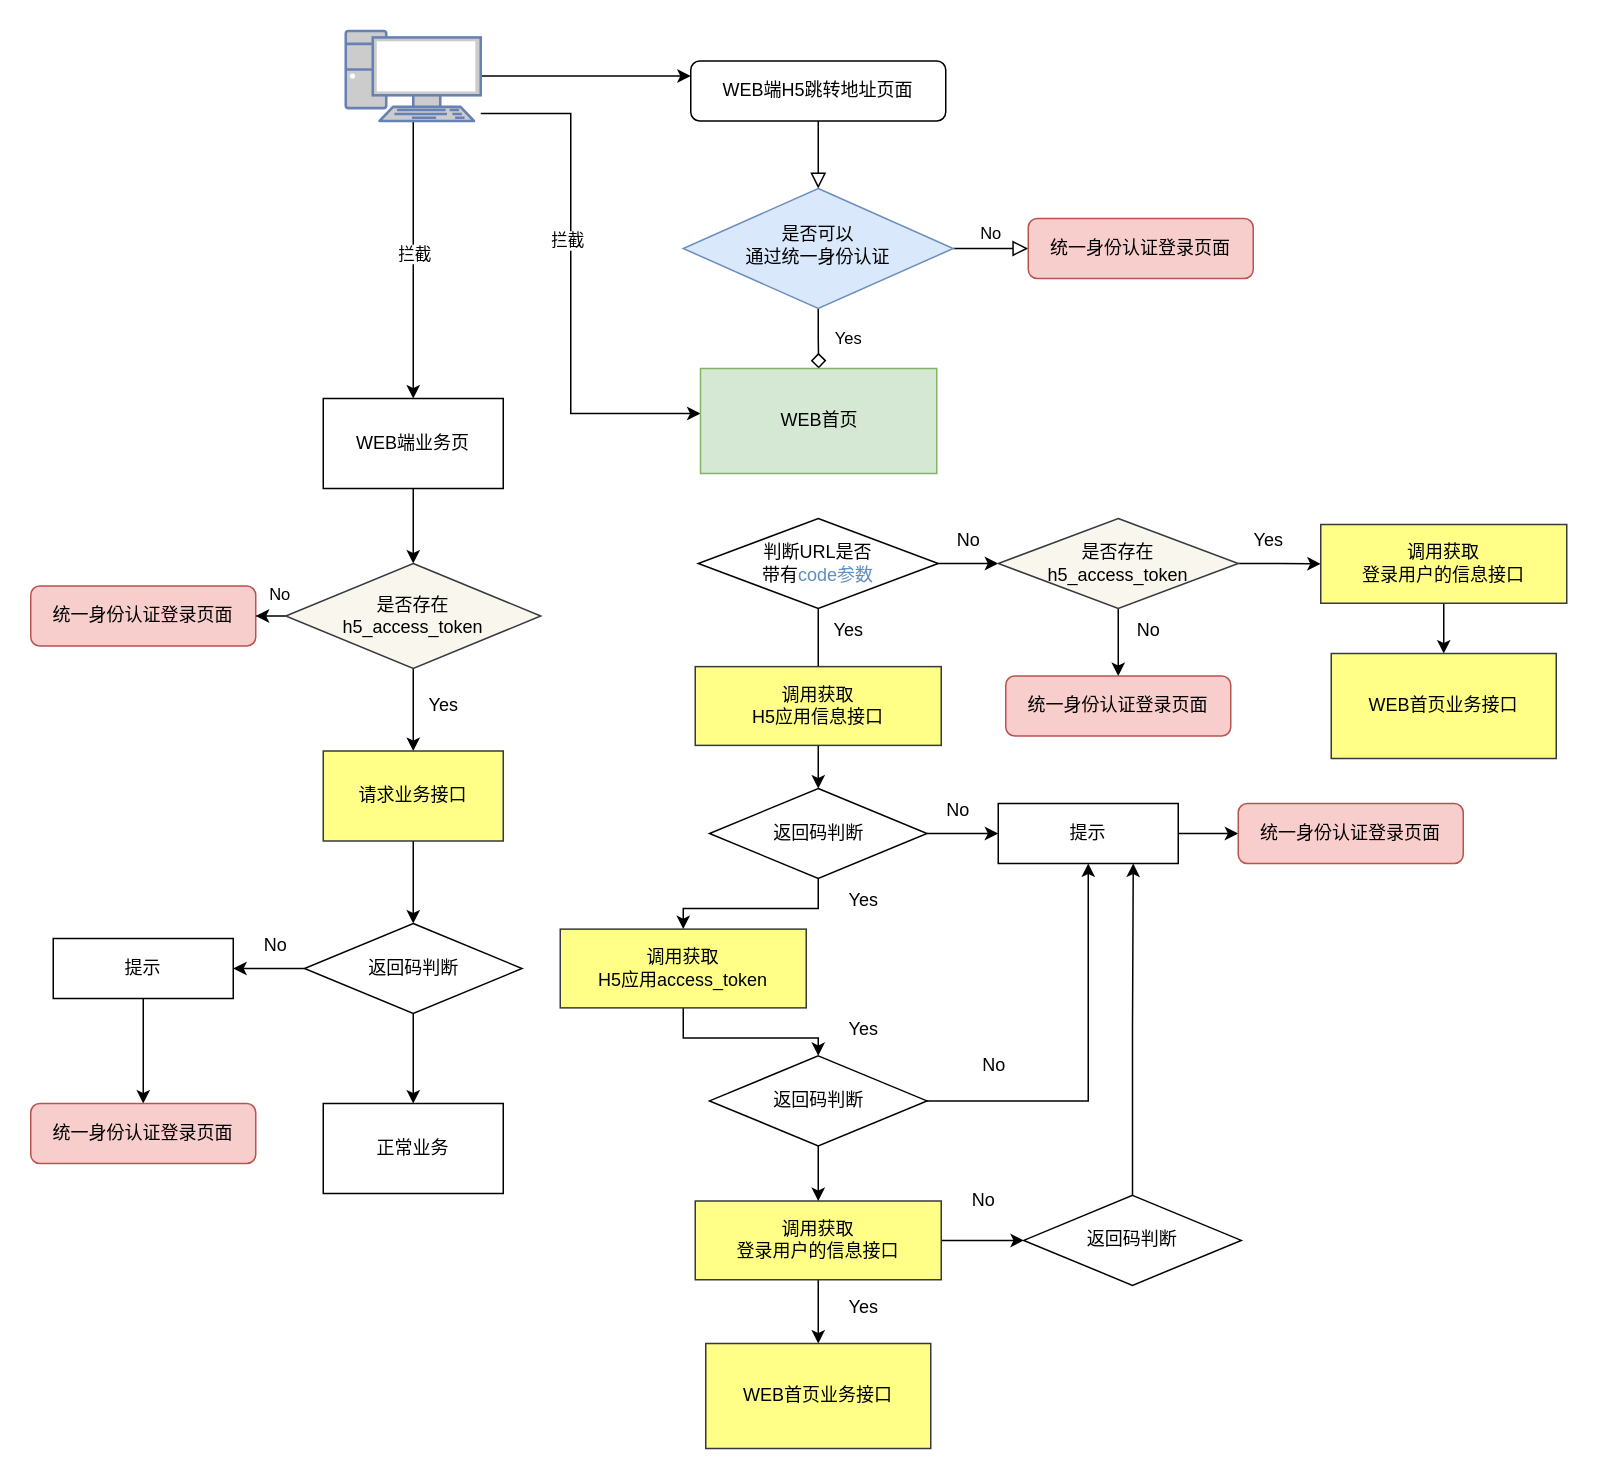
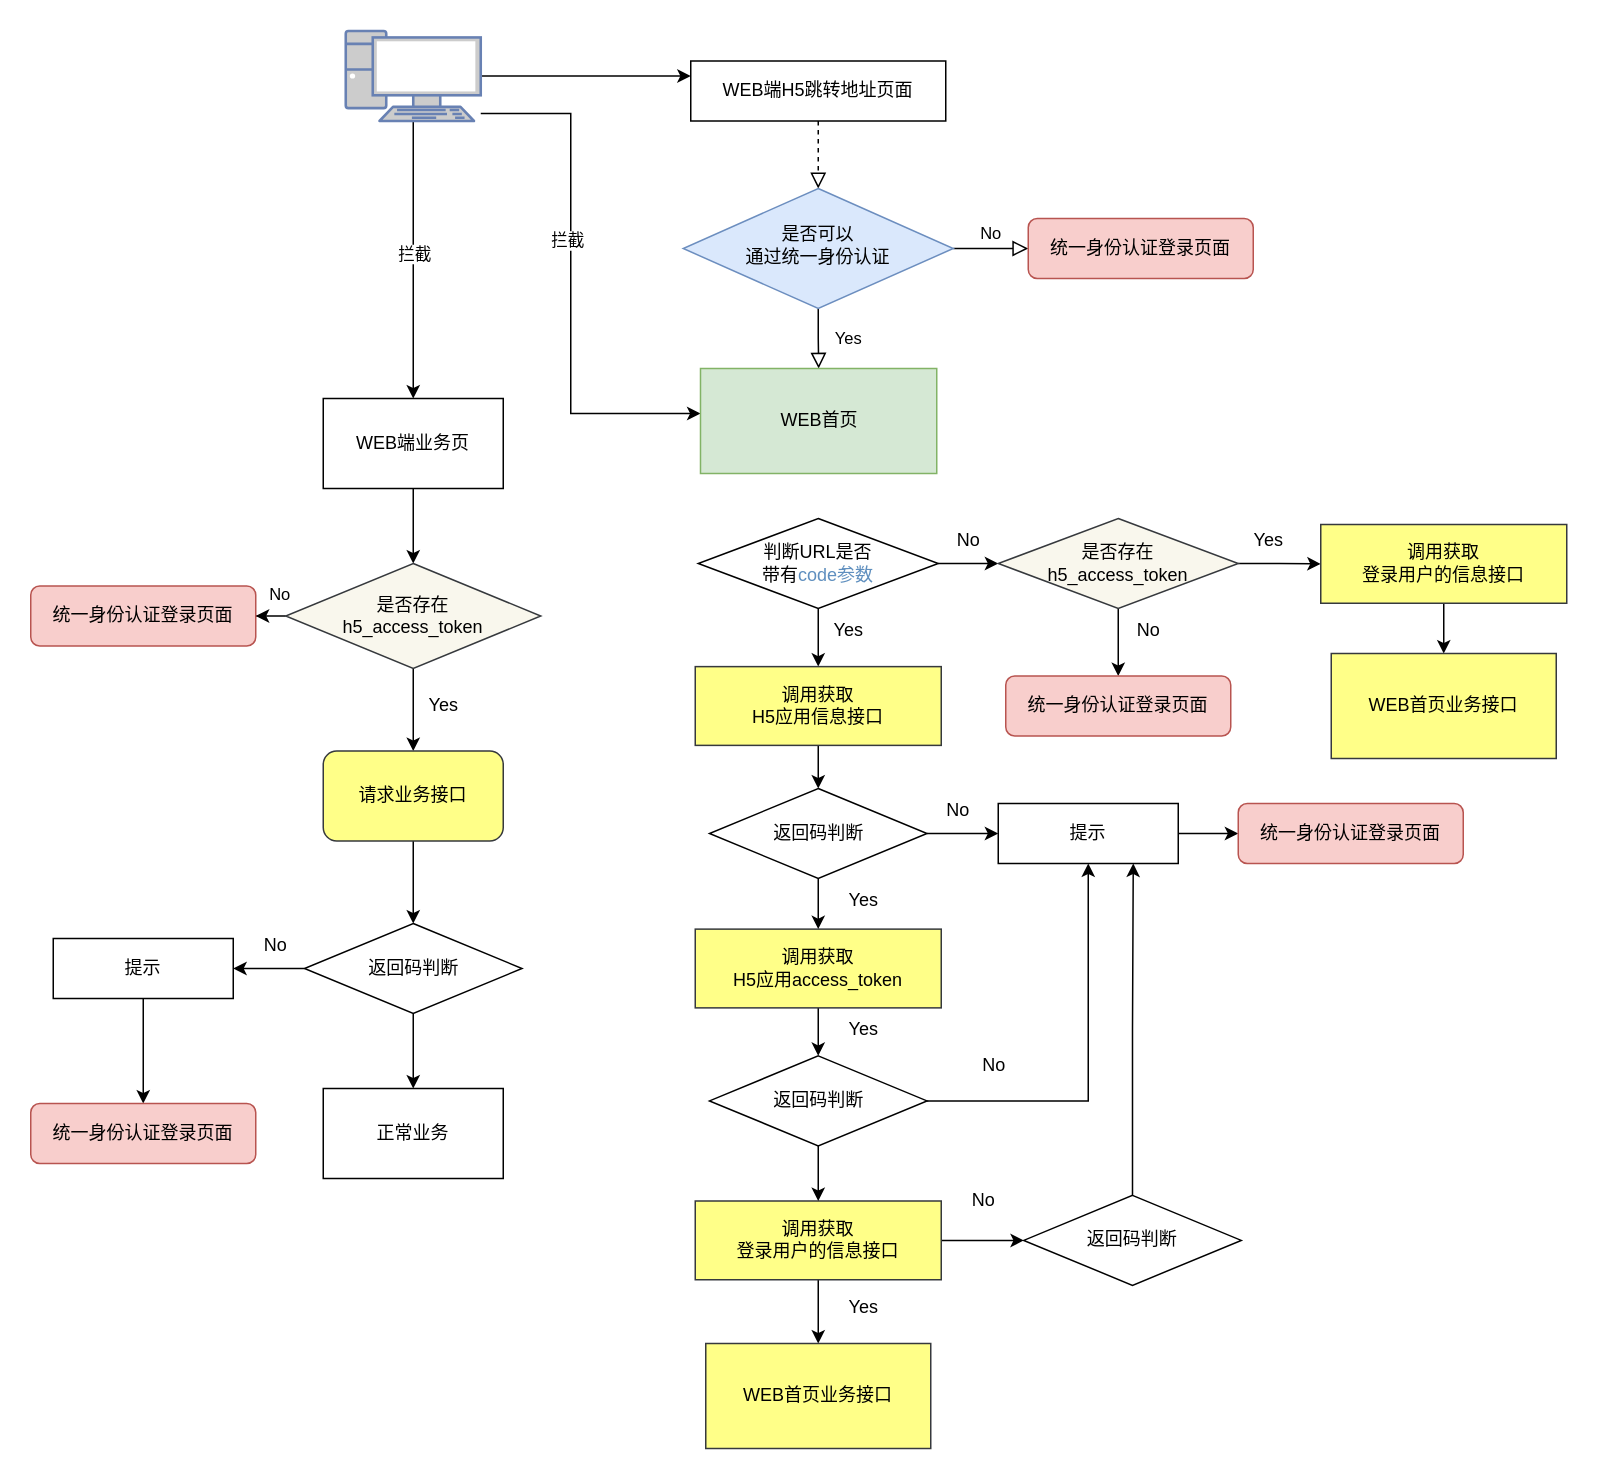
node "WEB端H5跳转地址页面": shape rounded rectangle -> rectangle
edge "WEB端H5跳转地址页面" -> "是否可以 通过统一身份认证": style solid -> dashed
edge "是否可以 通过统一身份认证" -> "WEB首页": arrowhead diamond -> block
edge "判断URL是否 带有code参数" -- "调用获取H5应用信息接口": arrowhead none -> classic
node "请求业务接口": shape rectangle -> rounded rectangle
node "调用获取H5应用access_token": moved (683, 968) -> (818, 968)
node "正常业务": moved (413, 1148) -> (413, 1133)
